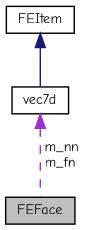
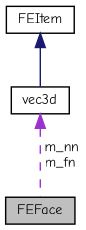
node "vec7d": label "vec7d" -> "vec3d"
